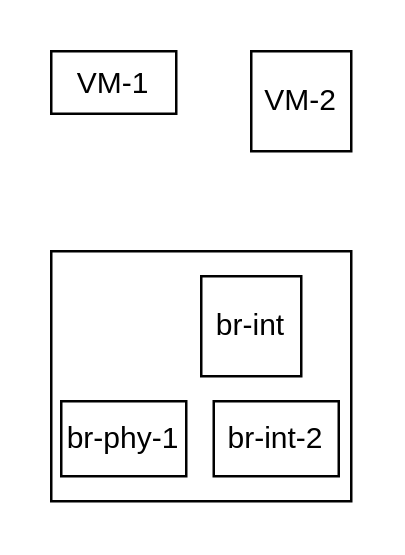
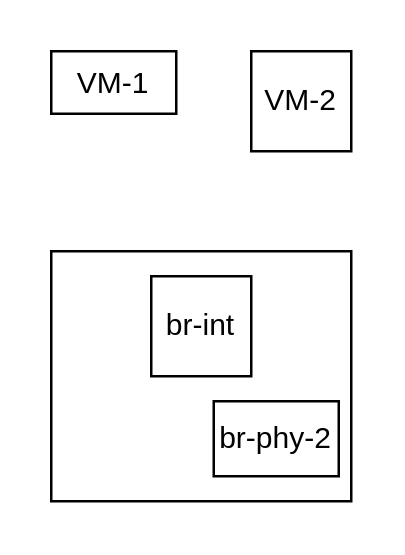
node "br-int": moved (251, 326) -> (201, 326)
node "br-phy-1": removed
node "br-int-2": label "br-int-2" -> "br-phy-2"
